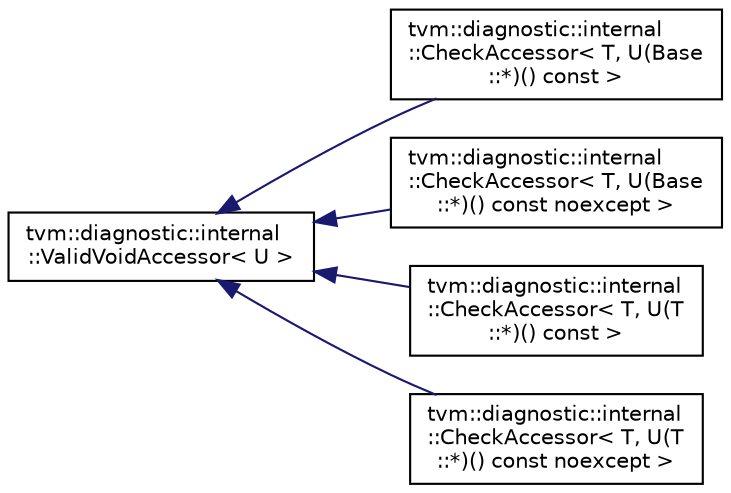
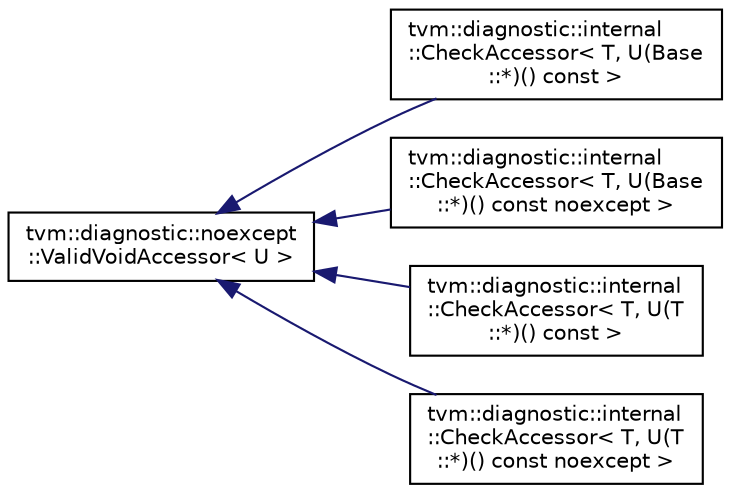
node "tvm::diagnostic::internal ::ValidVoidAccessor< U >": label "tvm::diagnostic::internal ::ValidVoidAccessor< U >" -> "tvm::diagnostic::noexcept ::ValidVoidAccessor< U >"
